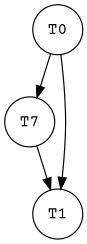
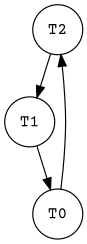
edge "T0" -> "T1": reversed
node "T7": label "T7" -> "T2"
